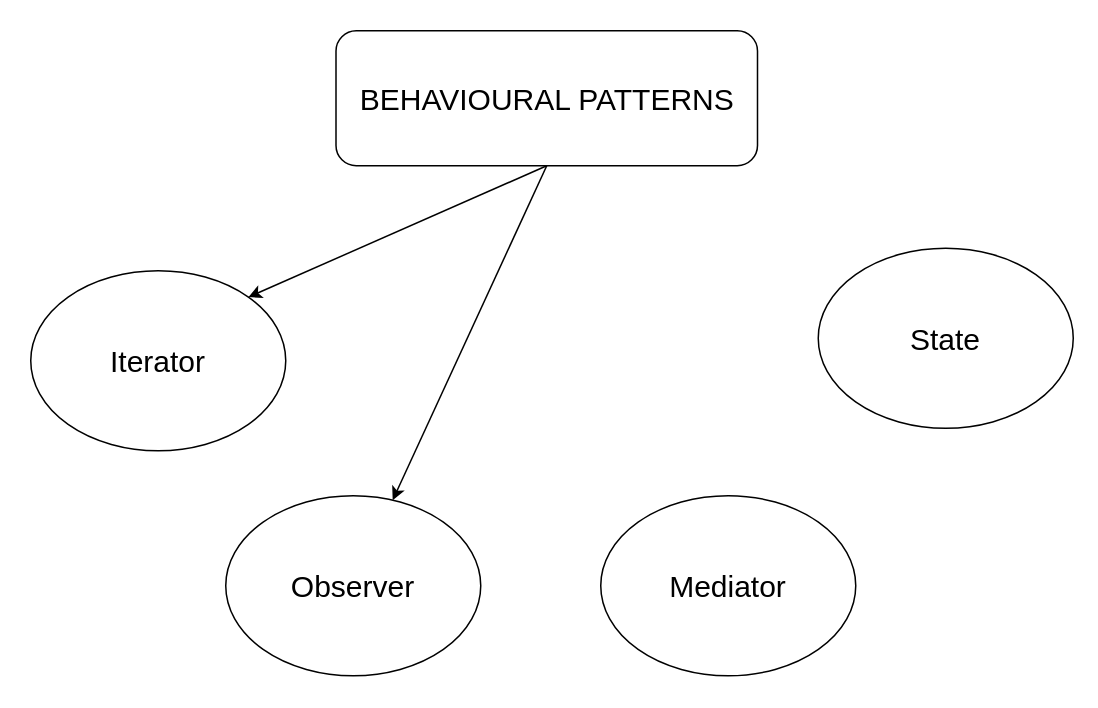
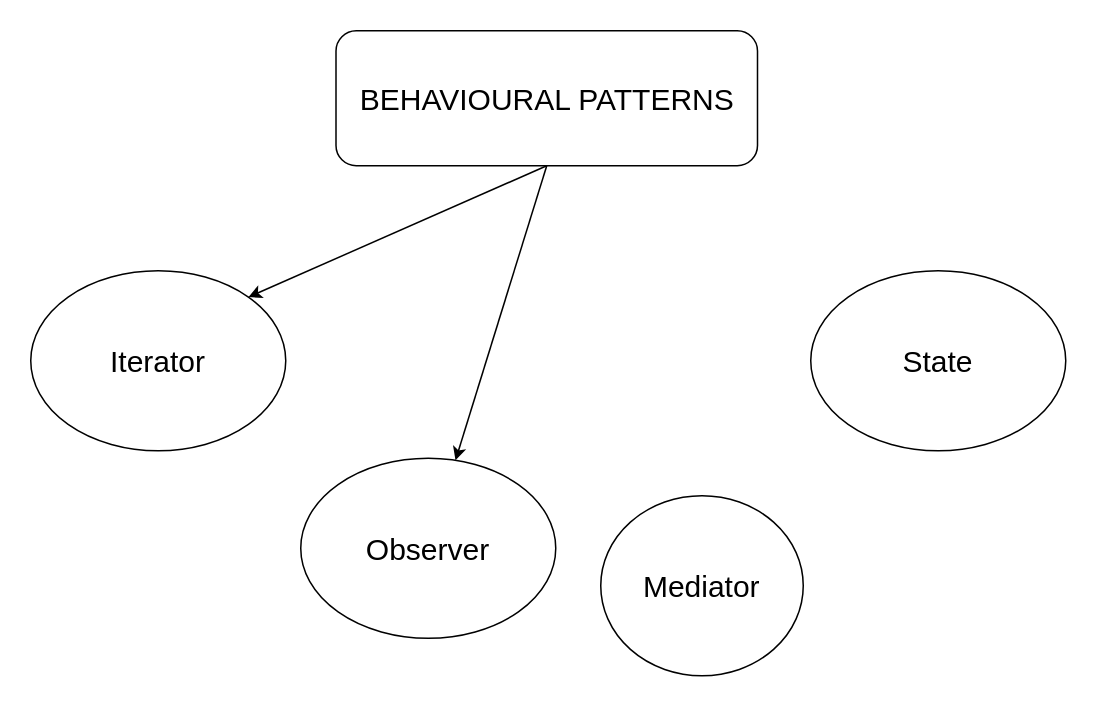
node "State": moved (946, 338) -> (938, 361)
node "Observer": moved (353, 586) -> (428, 548)
node "Mediator": size 255x180 -> 203x180
